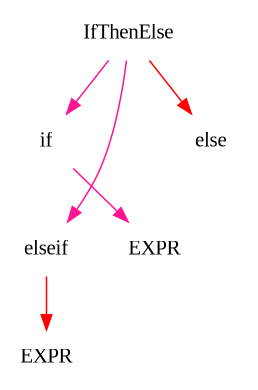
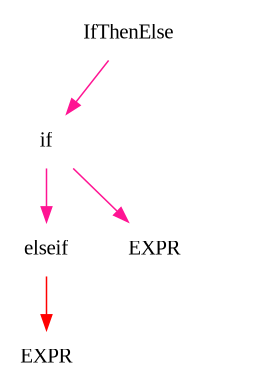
edge "IfThenElse" -> "elseif": now "if" -> "elseif"
node "else": removed
